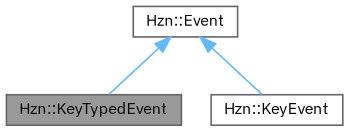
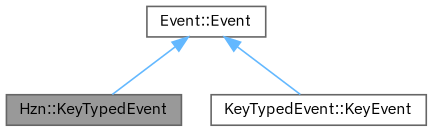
node "Hzn::Event": label "Hzn::Event" -> "Event::Event"
node "Hzn::KeyEvent": label "Hzn::KeyEvent" -> "KeyTypedEvent::KeyEvent"
